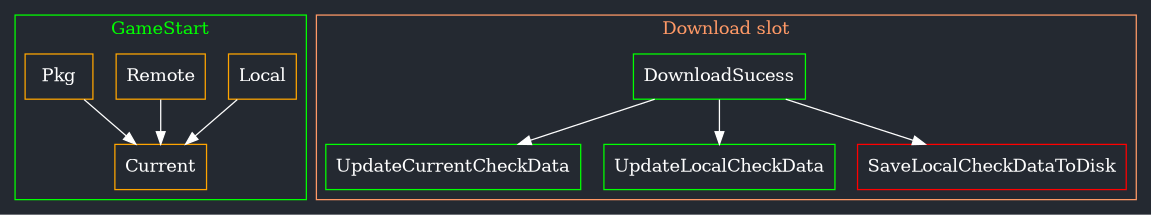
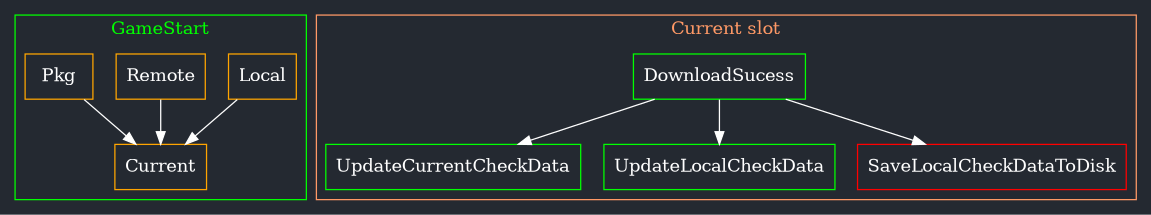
cluster "Download slot": label "Download slot" -> "Current slot"
